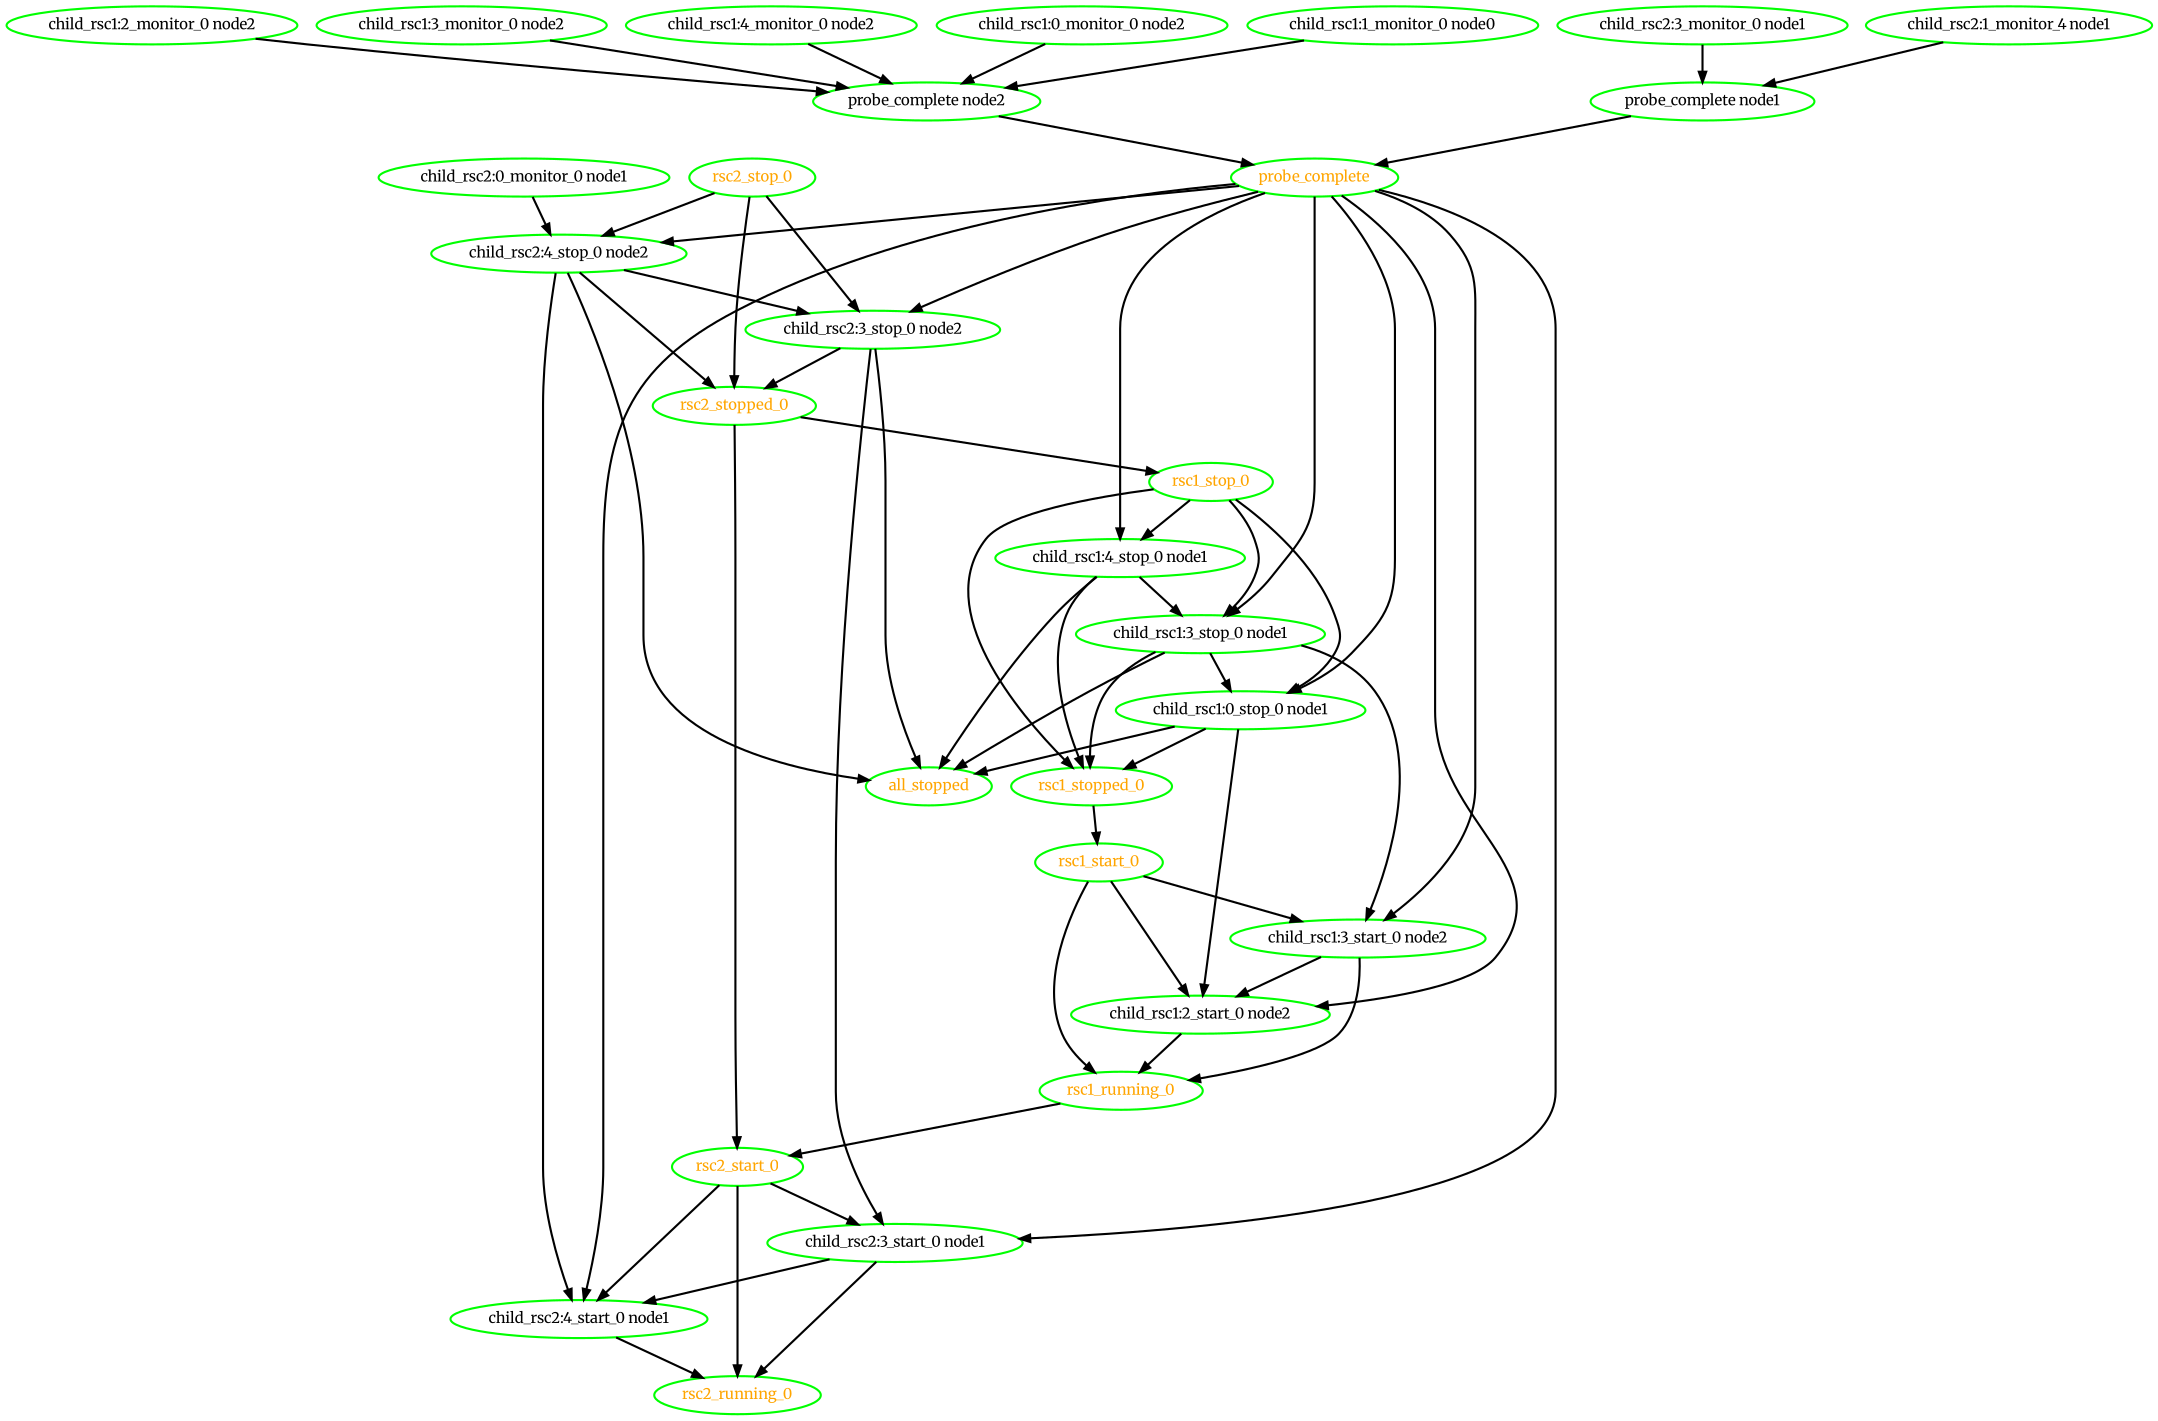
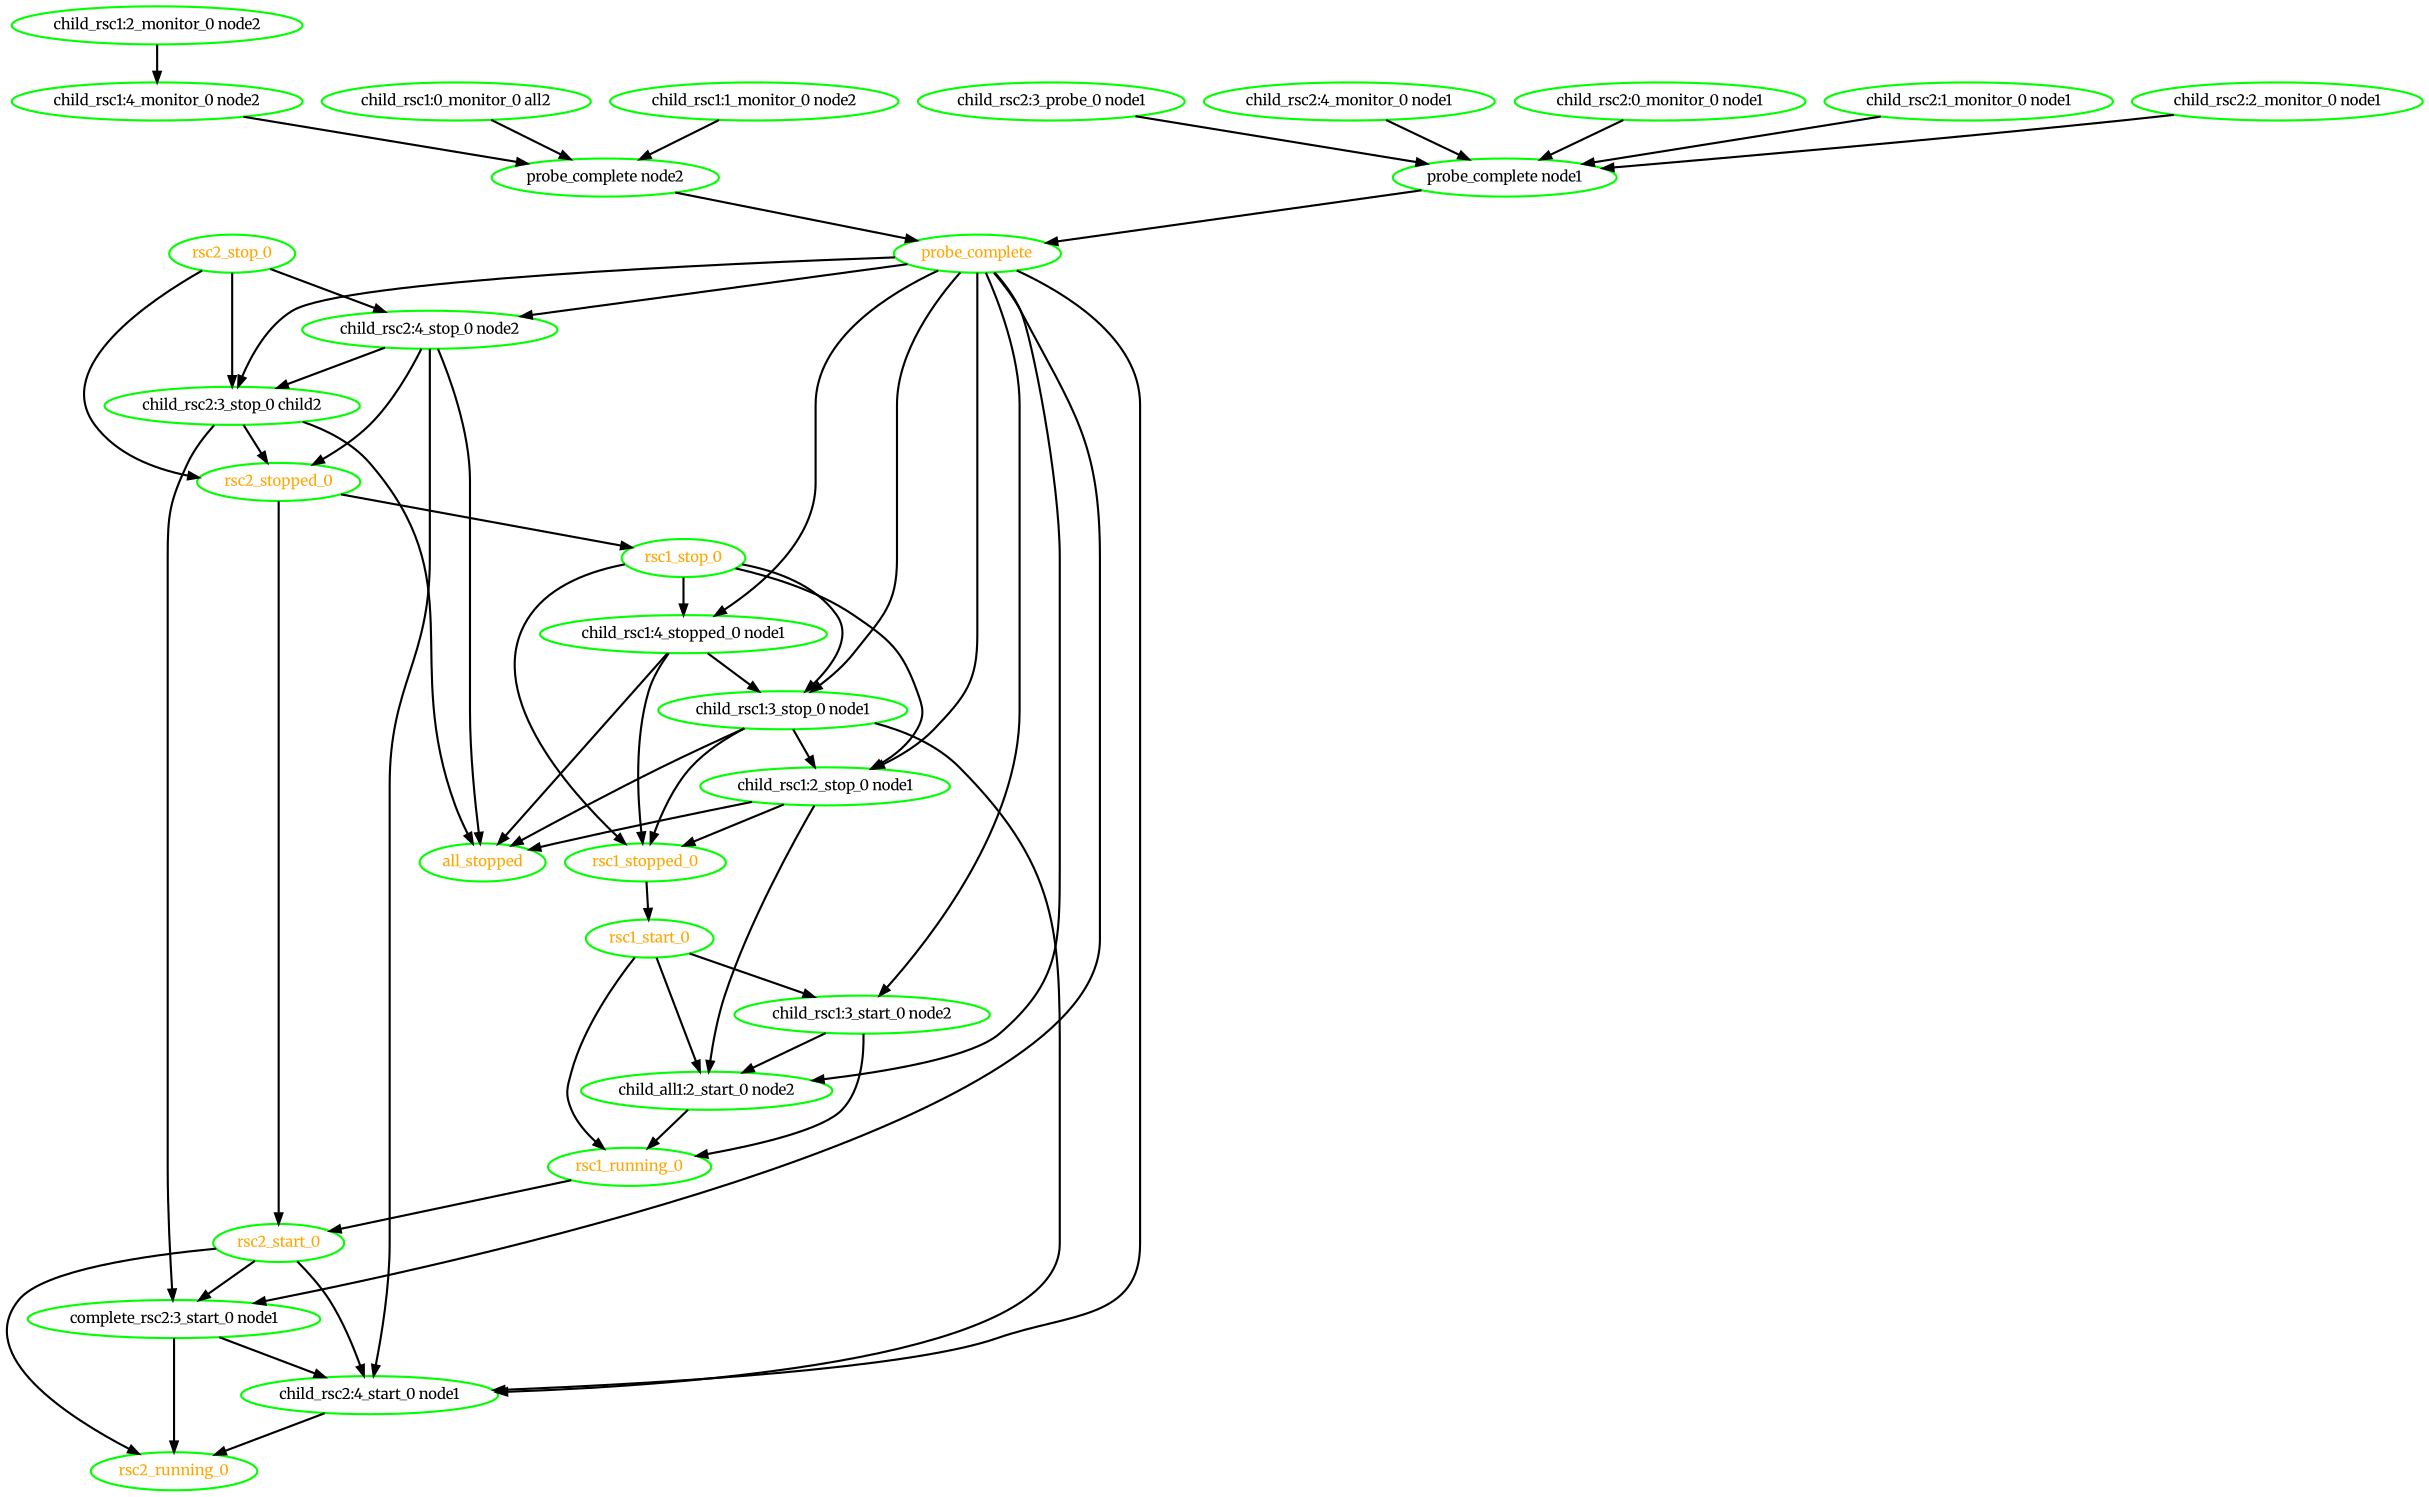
node "child_rsc1:3_monitor_0 node2": removed
node "child_rsc1:0_monitor_0 node2": label "child_rsc1:0_monitor_0 node2" -> "child_rsc1:0_monitor_0 all2"
node "child_rsc1:1_monitor_0 node0": label "child_rsc1:1_monitor_0 node0" -> "child_rsc1:1_monitor_0 node2"
node "child_rsc2:3_monitor_0 node1": label "child_rsc2:3_monitor_0 node1" -> "child_rsc2:3_probe_0 node1"
node "child_rsc2:1_monitor_4 node1": label "child_rsc2:1_monitor_4 node1" -> "child_rsc2:1_monitor_0 node1"
edge "child_rsc1:2_monitor_0 node2" -> "probe_complete node2": now "child_rsc1:2_monitor_0 node2" -> "child_rsc1:4_monitor_0 node2"
node "child_rsc2:4_monitor_0 node1": added
node "child_rsc2:2_monitor_0 node1": added
edge "child_rsc2:0_monitor_0 node1" -> "child_rsc2:4_stop_0 node2": now "child_rsc2:0_monitor_0 node1" -> "probe_complete node1"
node "child_rsc2:3_stop_0 node2": label "child_rsc2:3_stop_0 node2" -> "child_rsc2:3_stop_0 child2"
node "child_rsc1:4_stop_0 node1": label "child_rsc1:4_stop_0 node1" -> "child_rsc1:4_stopped_0 node1"
node "child_rsc1:0_stop_0 node1": label "child_rsc1:0_stop_0 node1" -> "child_rsc1:2_stop_0 node1"
edge "child_rsc1:3_stop_0 node1" -> "child_rsc1:3_start_0 node2": now "child_rsc1:3_stop_0 node1" -> "child_rsc2:4_start_0 node1"
node "child_rsc1:2_start_0 node2": label "child_rsc1:2_start_0 node2" -> "child_all1:2_start_0 node2"
node "child_rsc2:3_start_0 node1": label "child_rsc2:3_start_0 node1" -> "complete_rsc2:3_start_0 node1"
